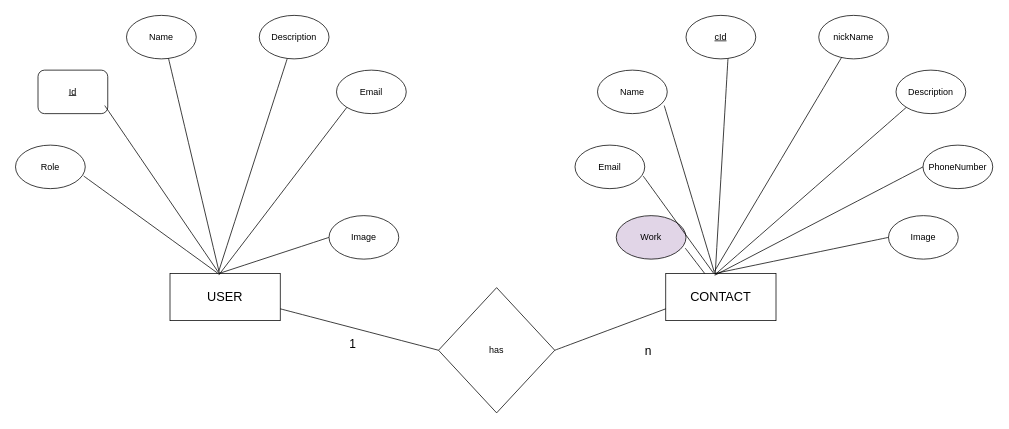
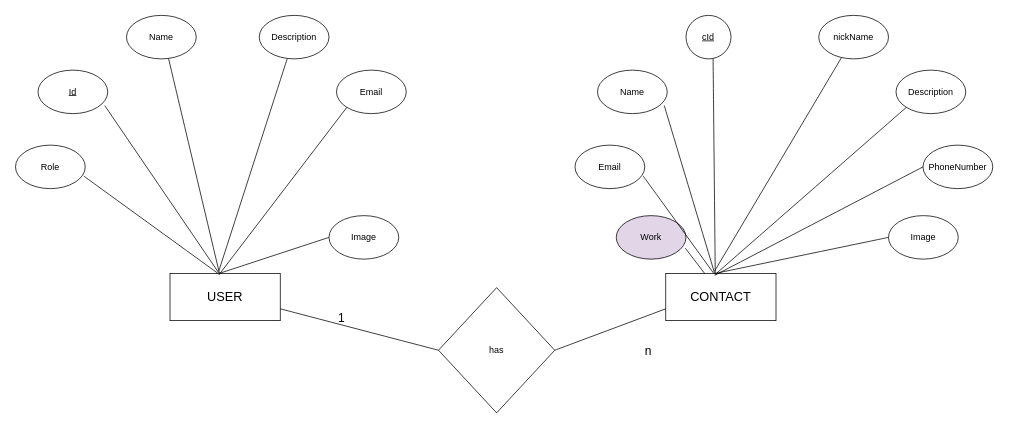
node "cId": size 70x44 -> 45x44
node "Id": shape rounded rectangle -> ellipse
node "1": moved (353, 344) -> (342, 318)
